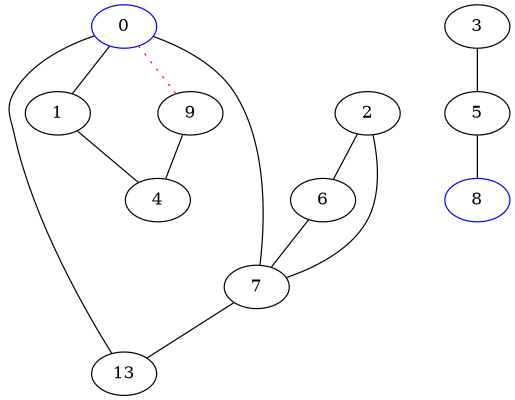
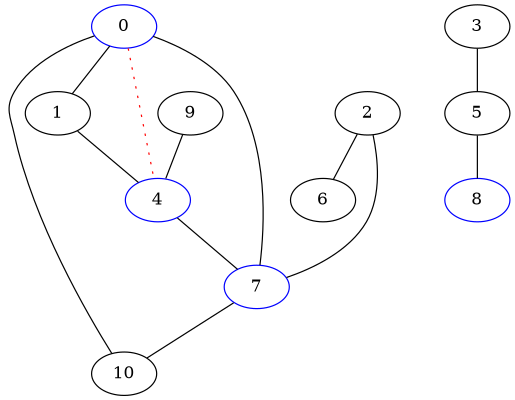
edge "0" -- "9": now "0" -- "4"
node "4": color black -> blue
edge "6" -- "7": now "4" -- "7"
node "7": color black -> blue
node "13": label "13" -> "10"
